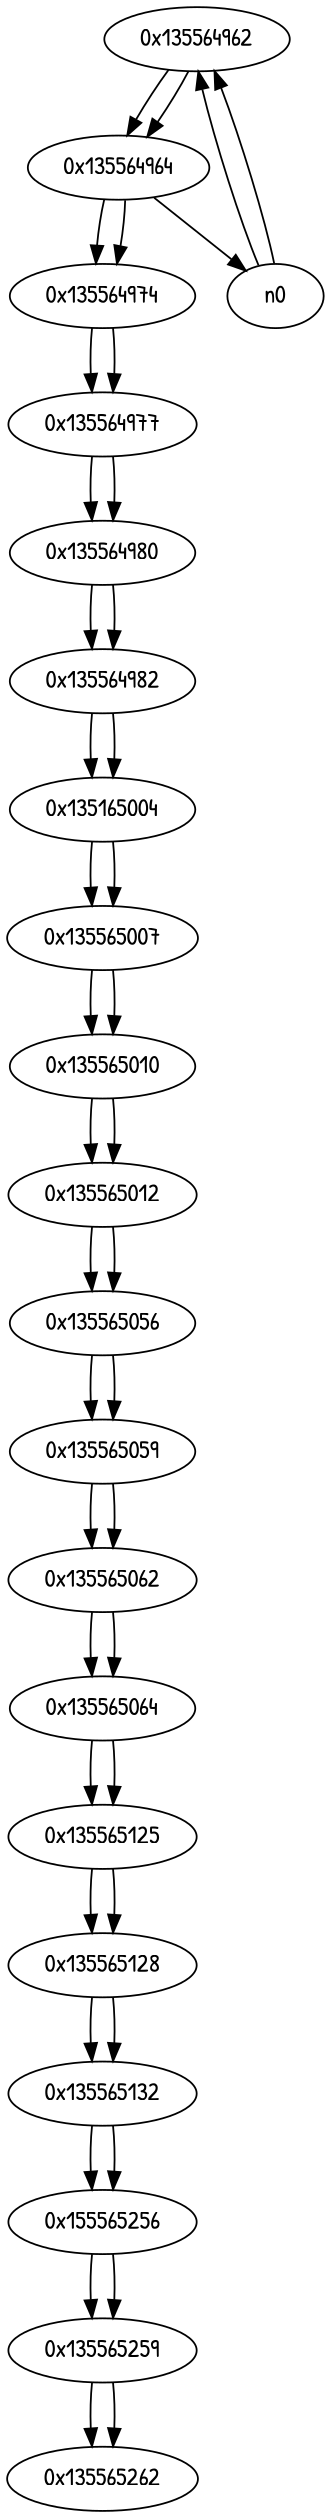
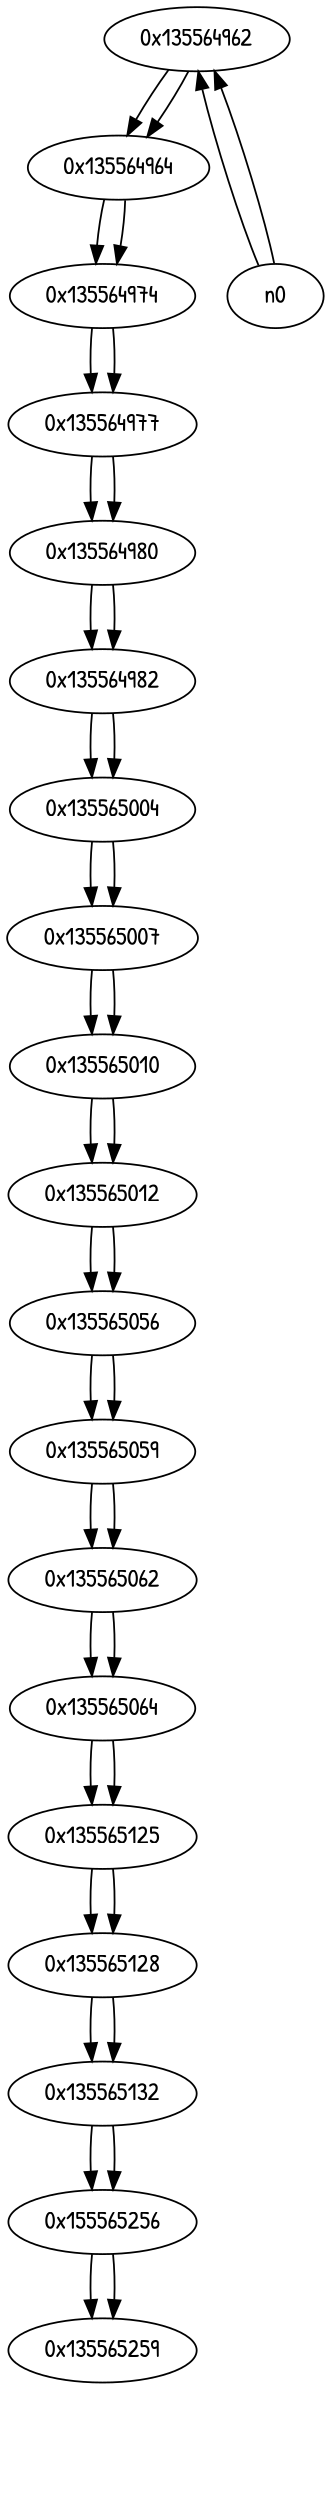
edge "0x135564964" -> "n0": removed
node "0x135165004": label "0x135165004" -> "0x135565004"
node "0x135565262": removed
